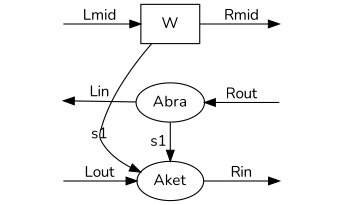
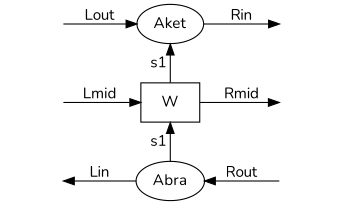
edge "Abra" -> "Aket": now "Abra" -> "W"
